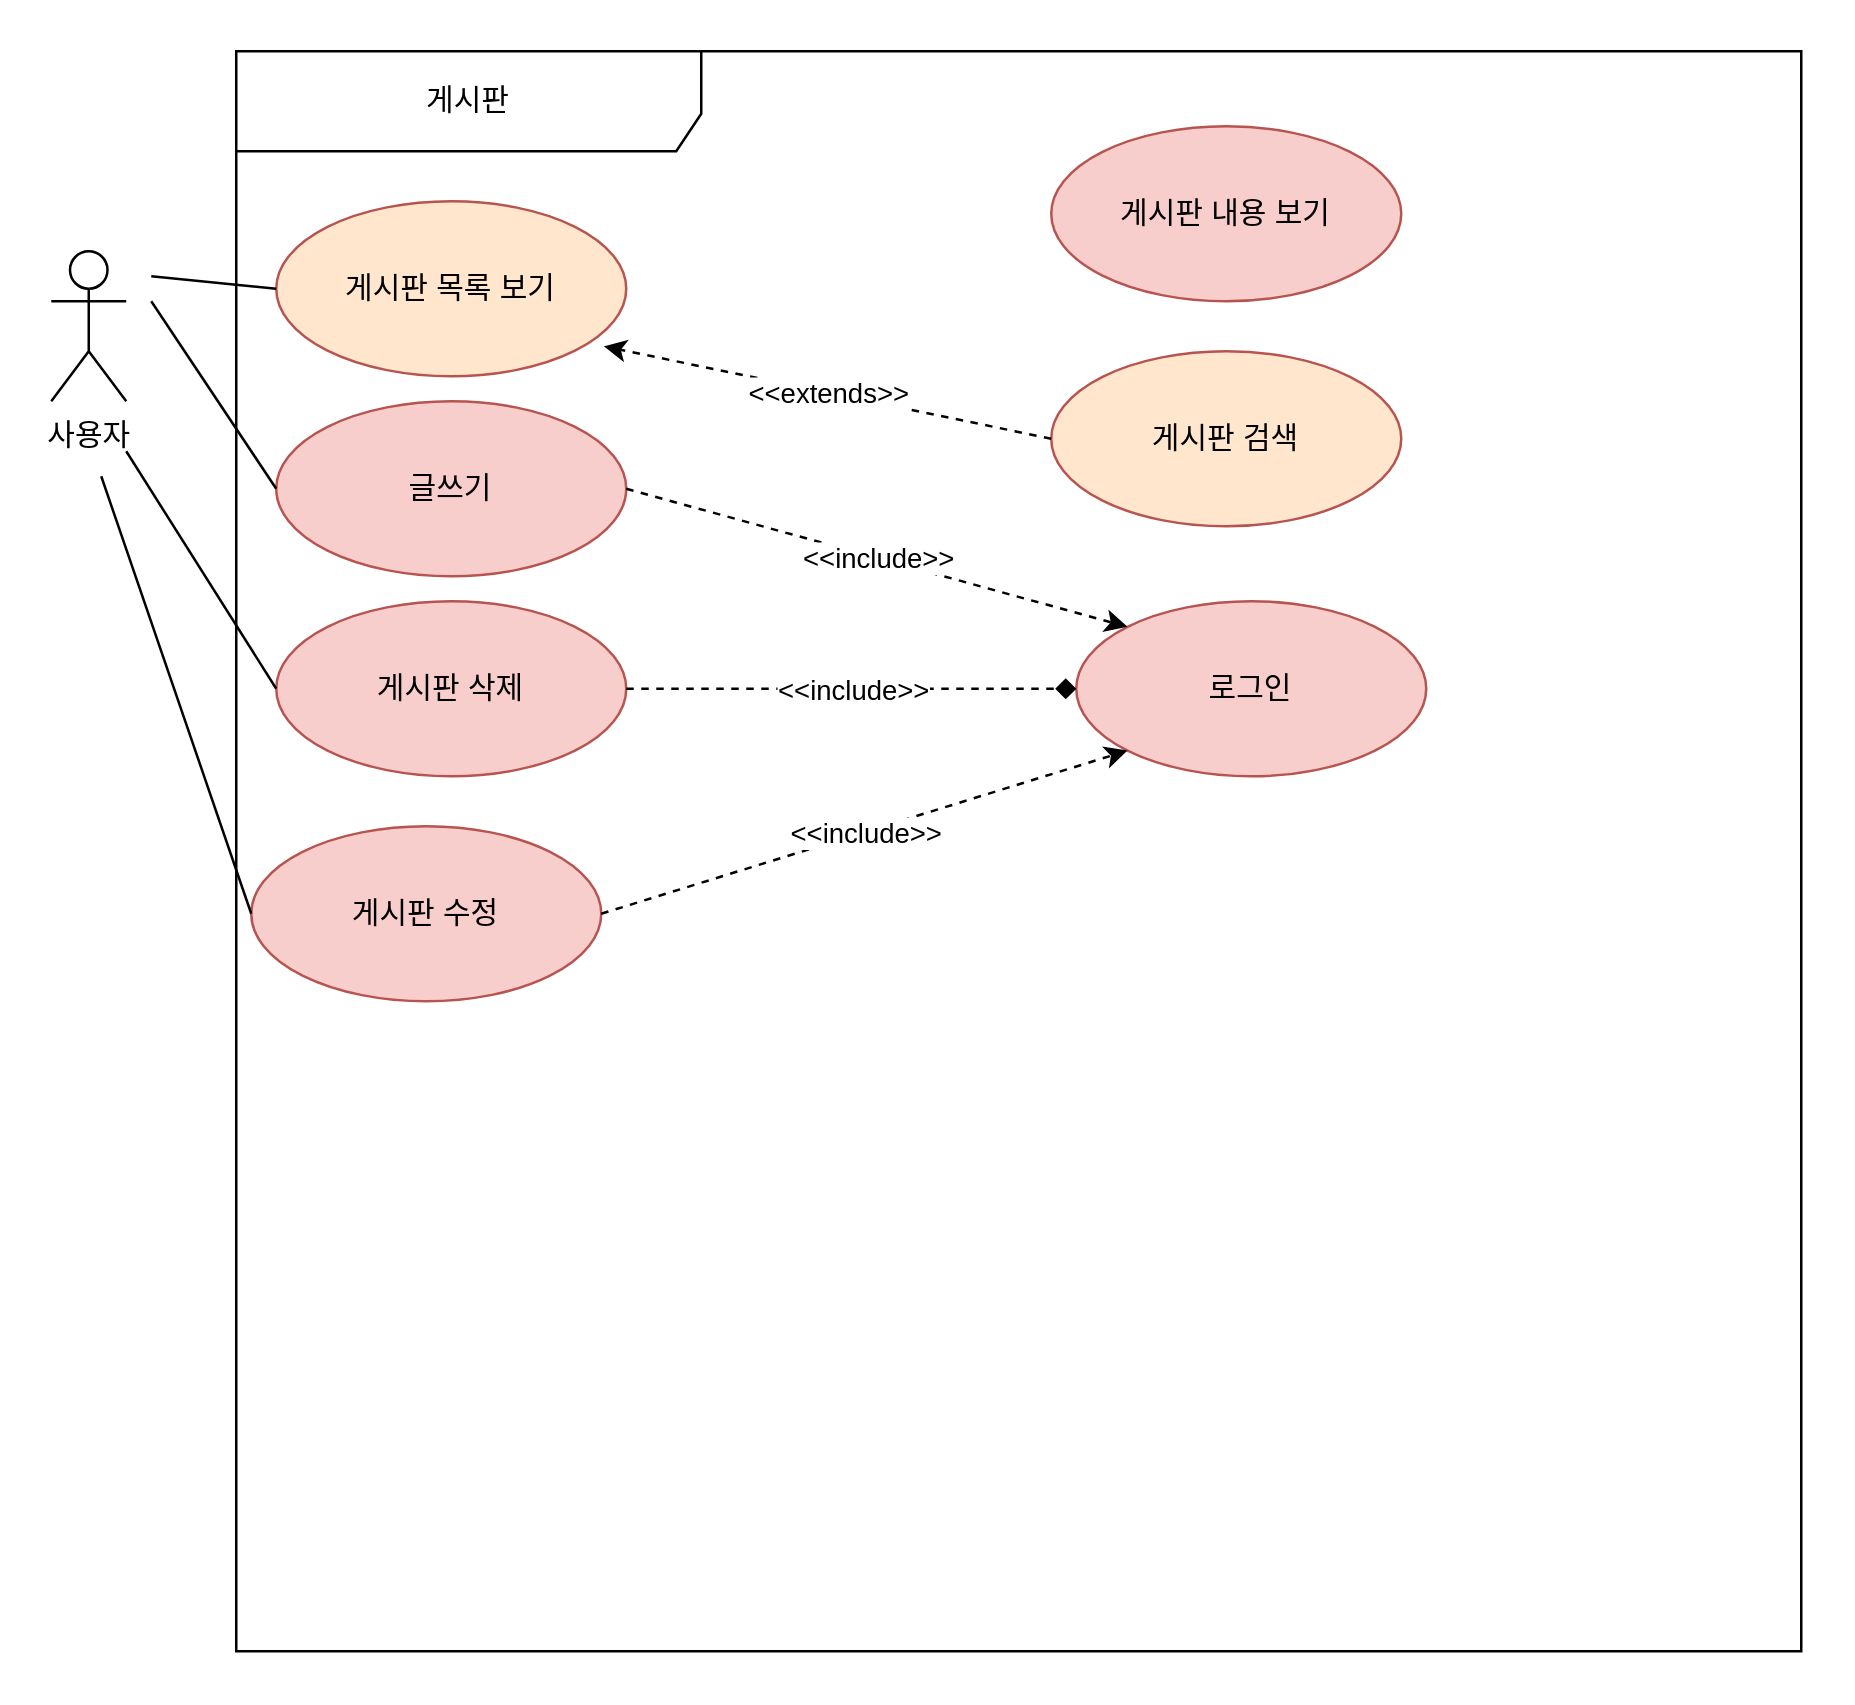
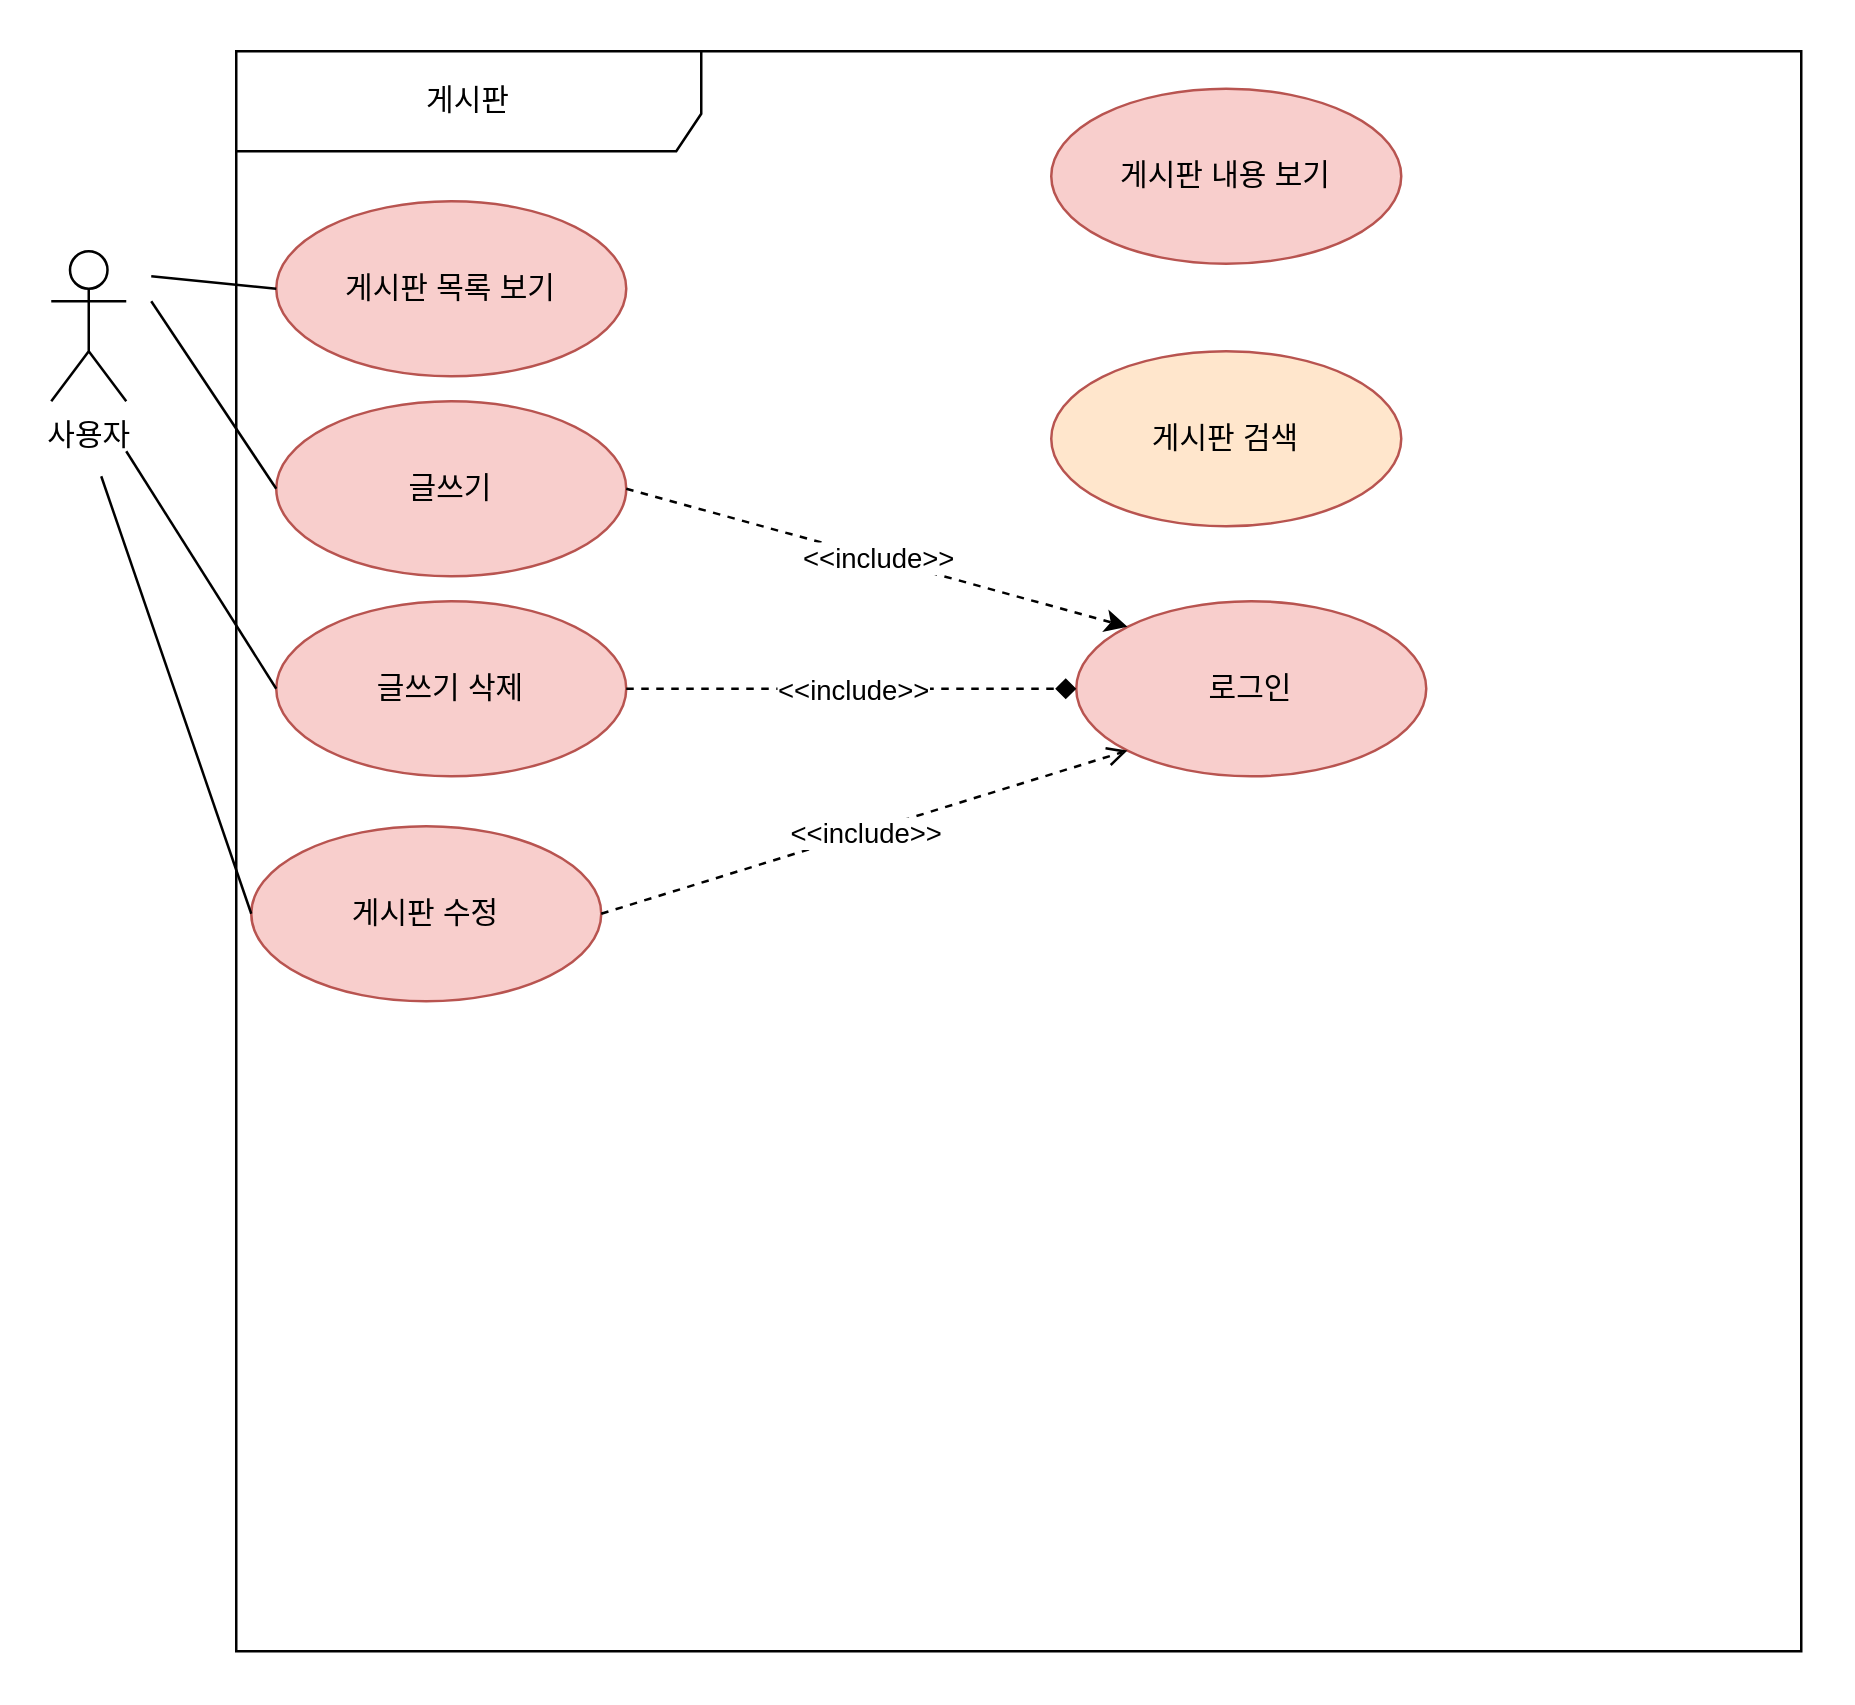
node "게시판 내용 보기": moved (1226, 214) -> (1226, 176)
node "게시판 목록 보기": fillcolor #ffe6cc -> #f8cecc
edge "게시판 검색" -> "게시판 목록 보기": removed, label "<<extends>>"
node "게시판 삭제": label "게시판 삭제" -> "글쓰기 삭제"
edge "게시판 수정" -> "로그인": arrowhead classic -> open
